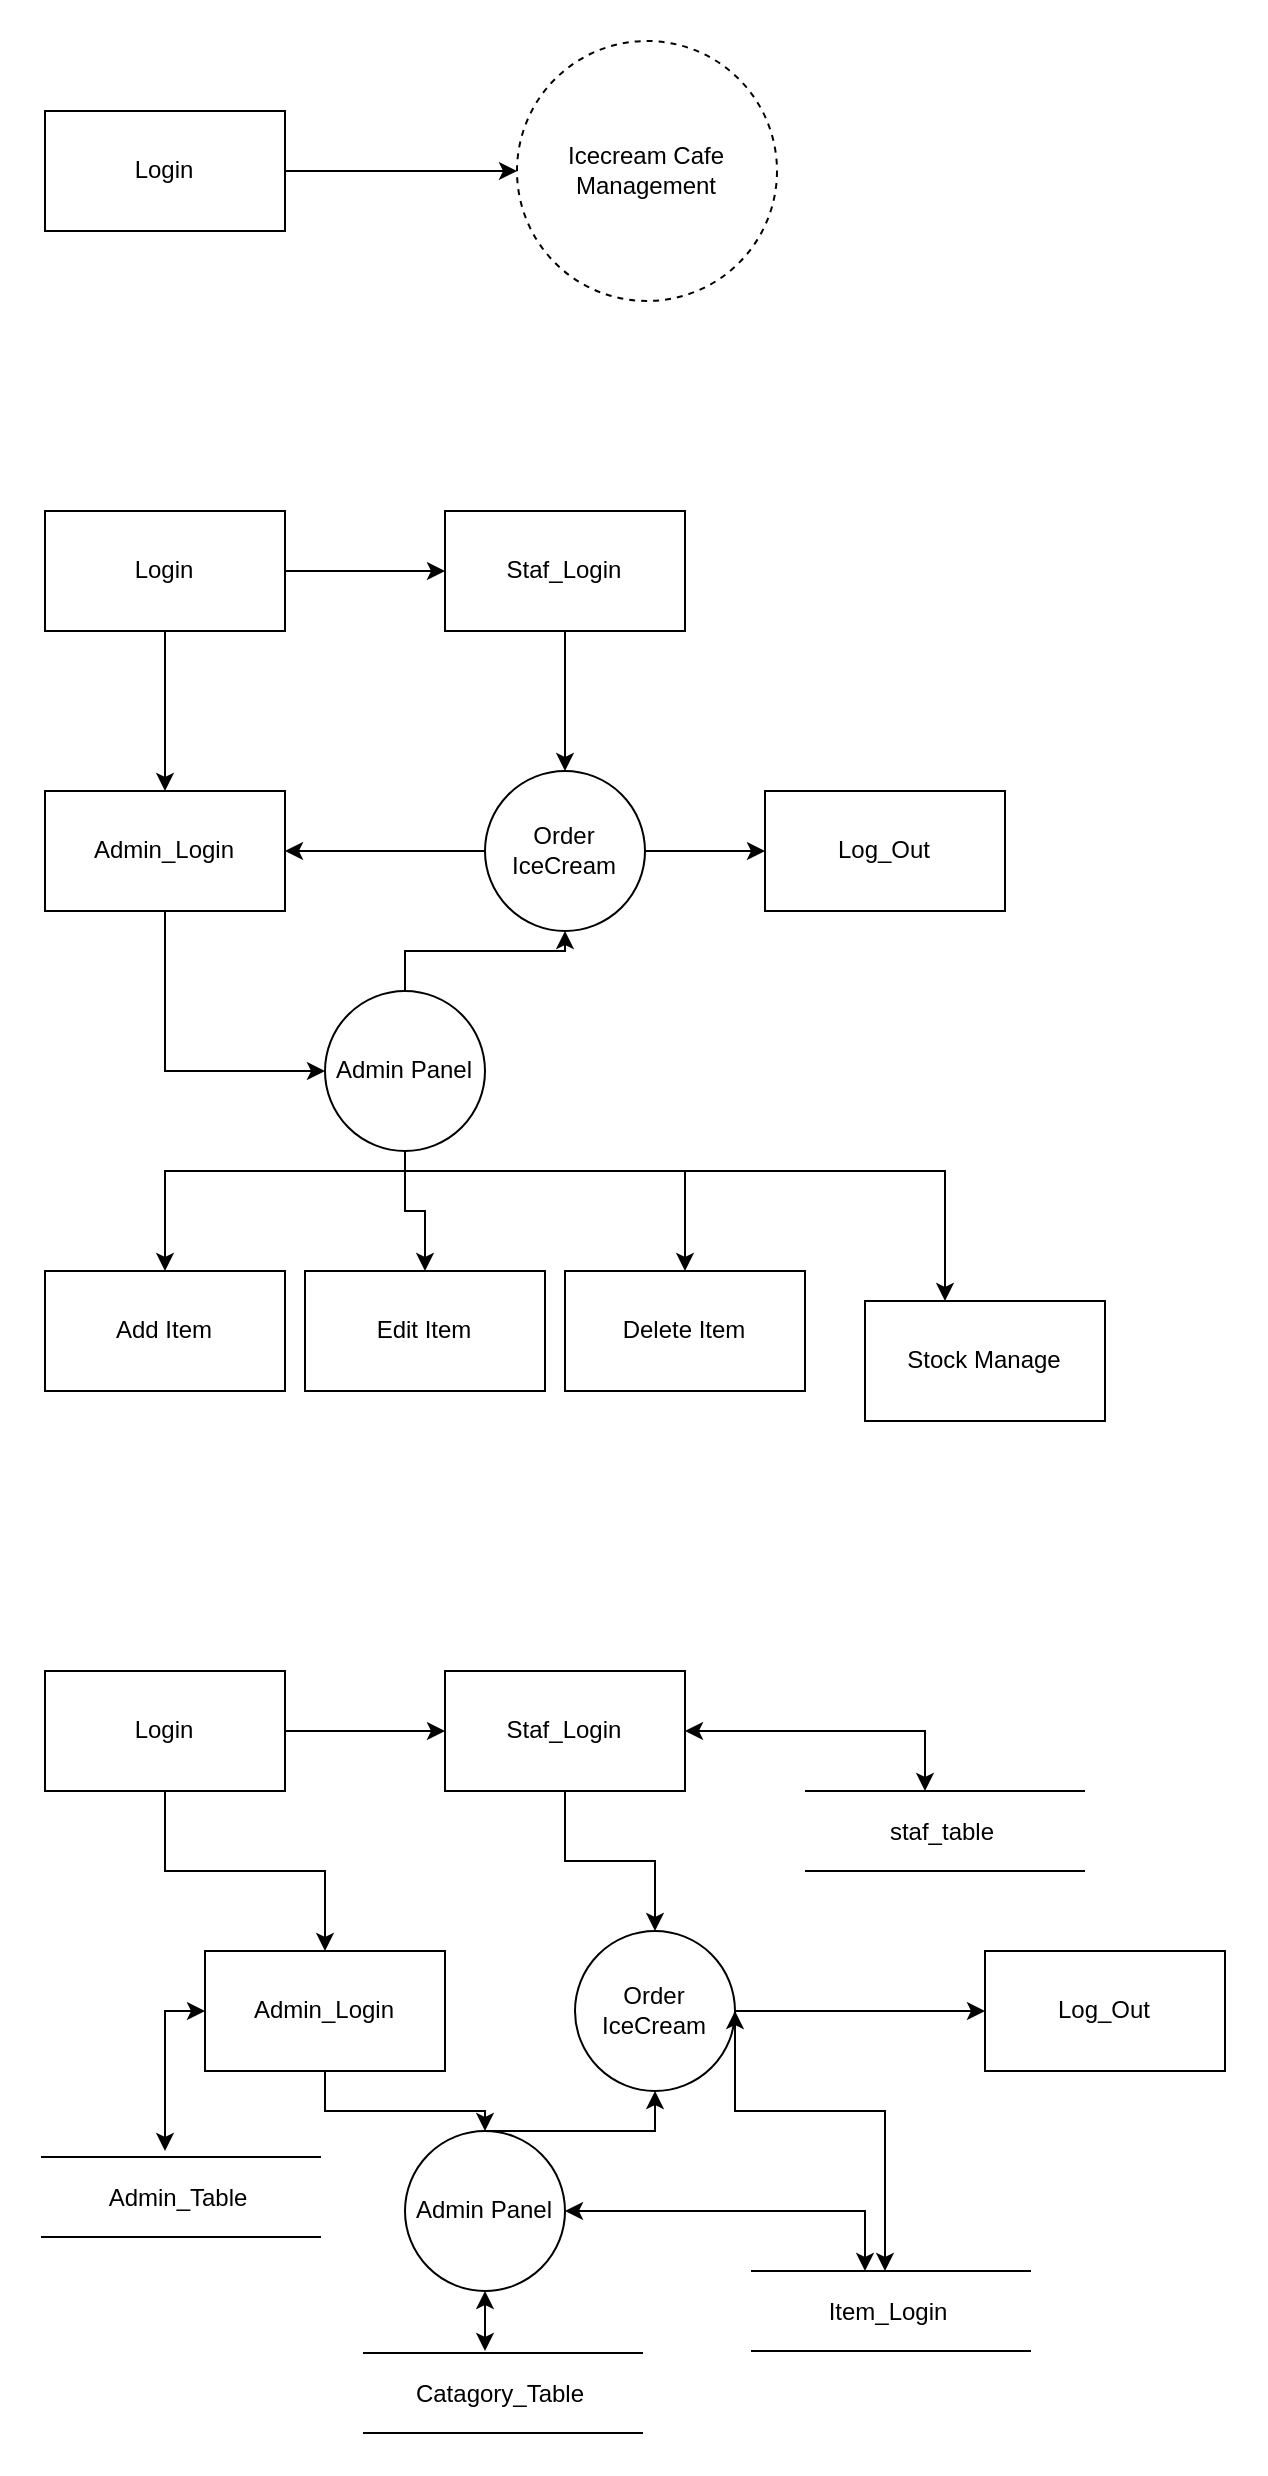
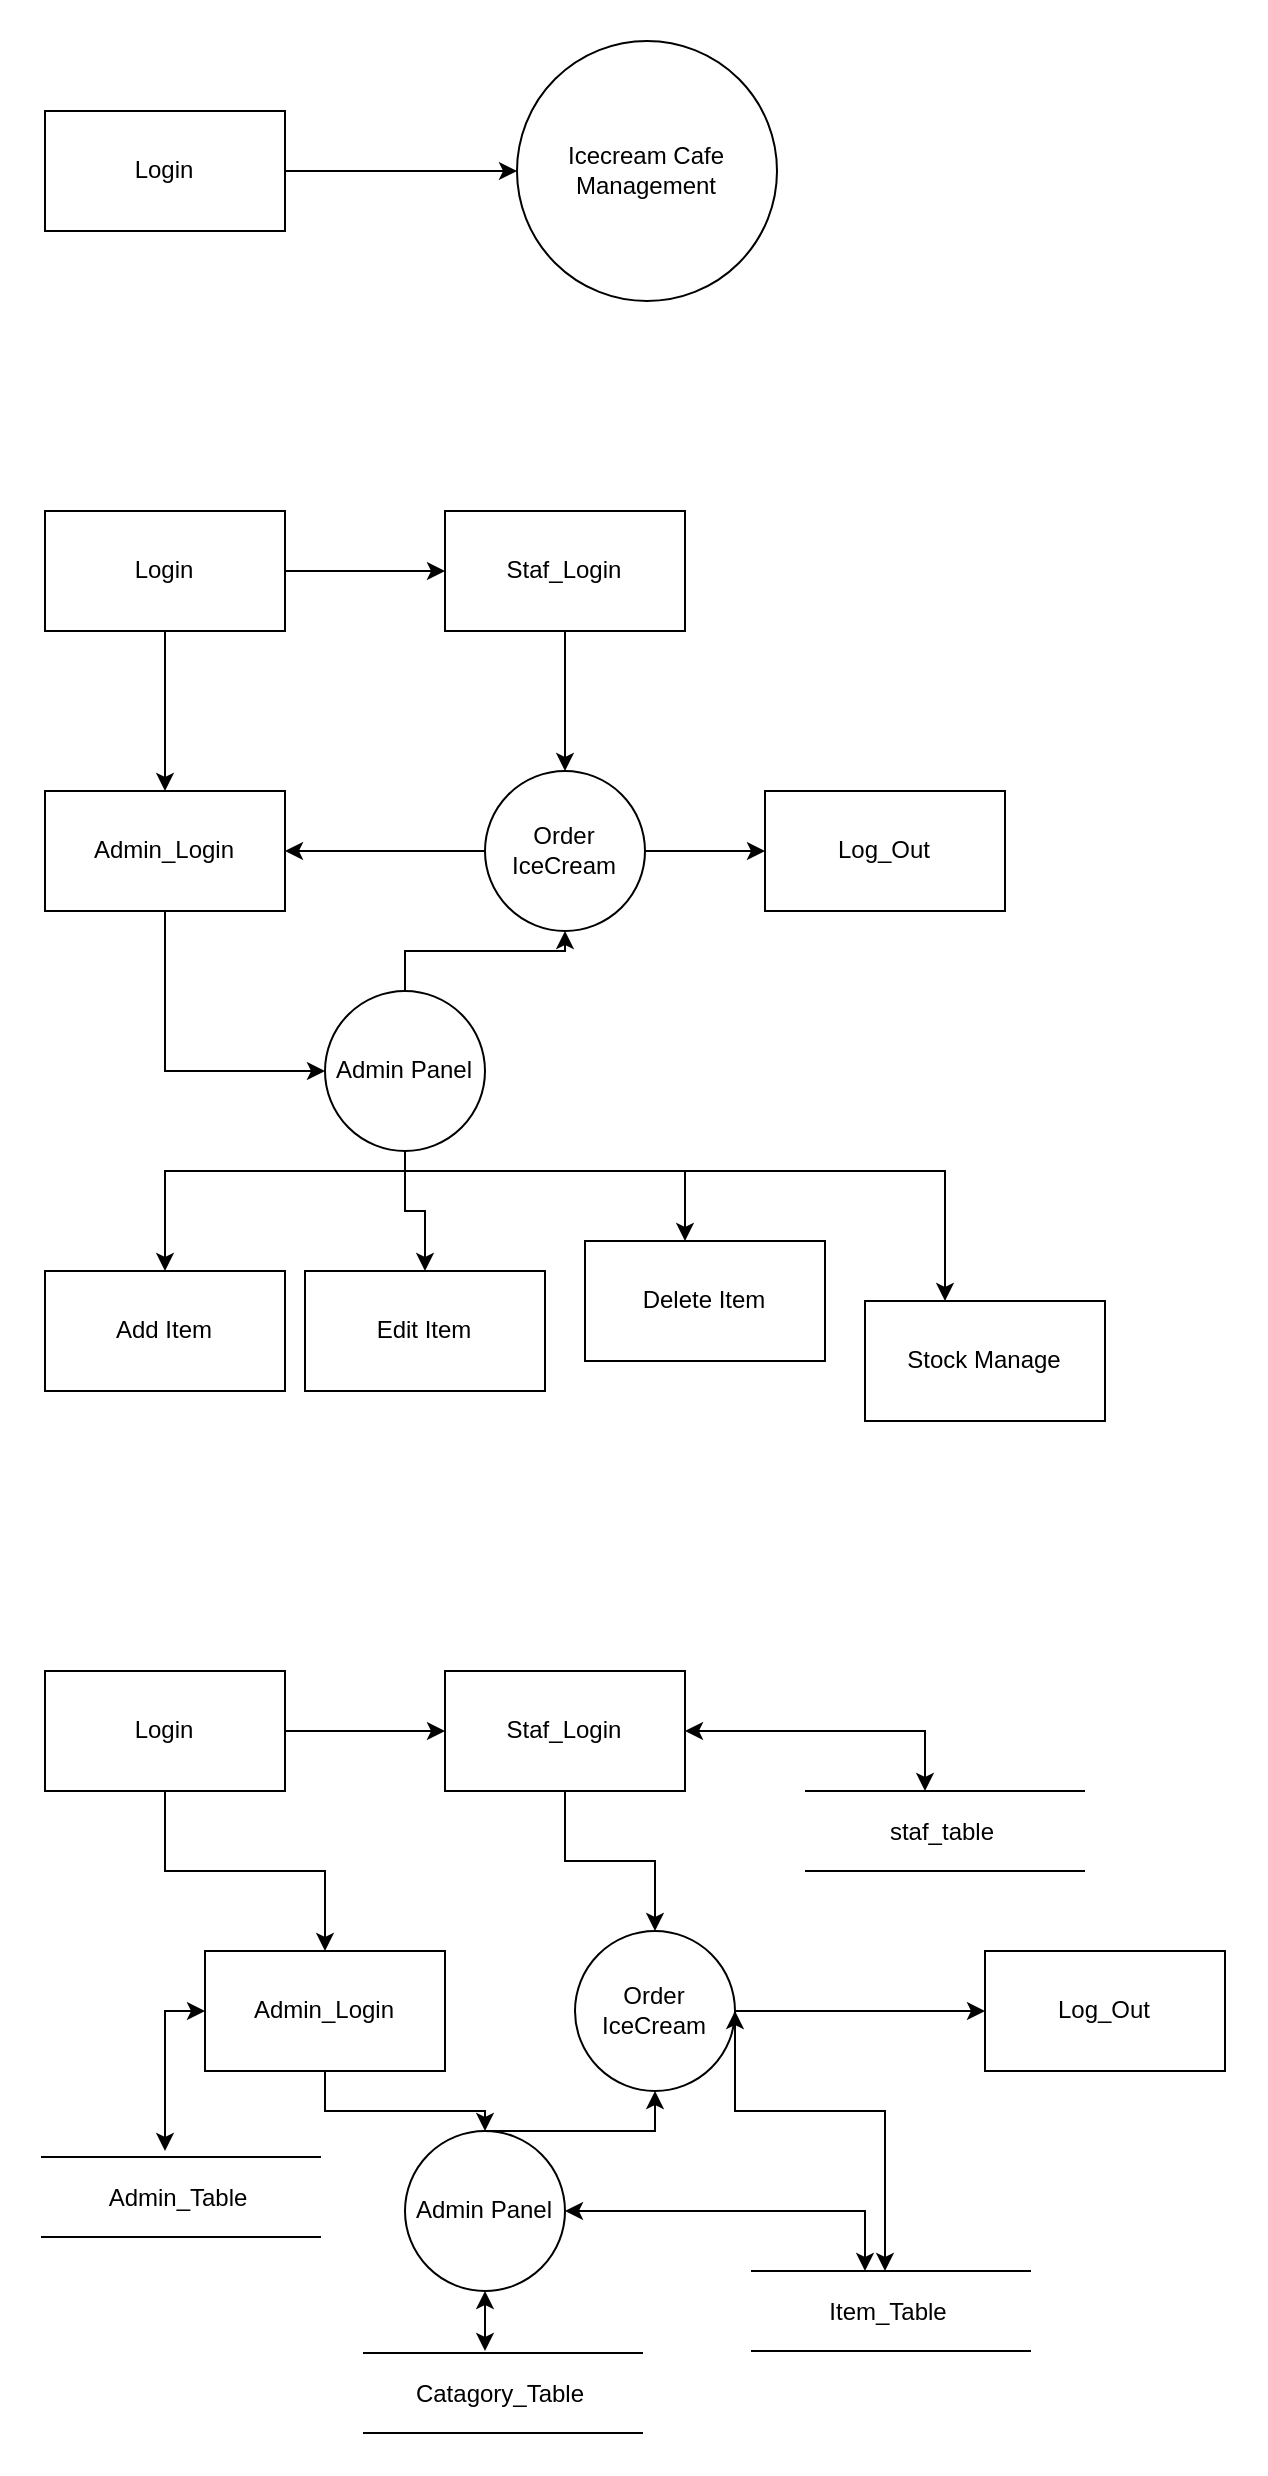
node "Icecream Cafe Management": style dashed -> solid
node "Delete Item": moved (685, 1331) -> (705, 1301)
node "Item_Login": label "Item_Login" -> "Item_Table"
